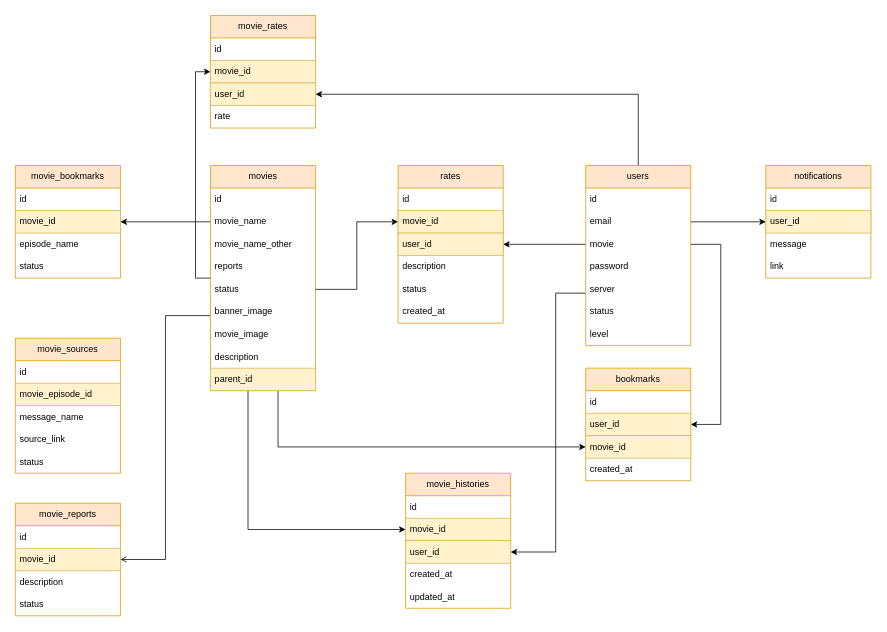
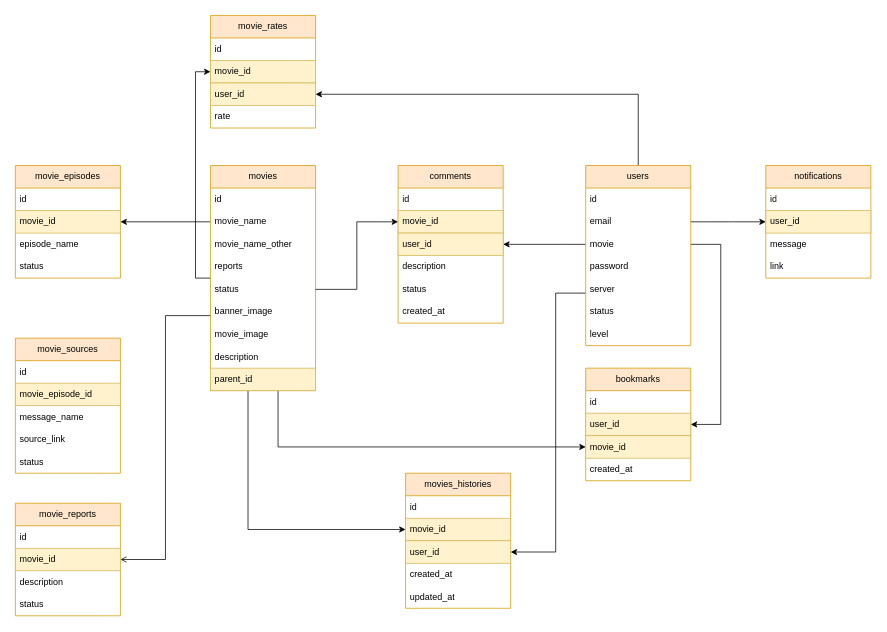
node "movie_bookmarks": label "movie_bookmarks" -> "movie_episodes"
node "rates": label "rates" -> "comments"
node "movie_histories": label "movie_histories" -> "movies_histories"
